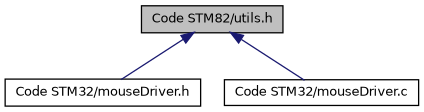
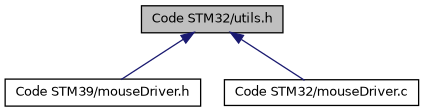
node "Code STM82/utils.h": label "Code STM82/utils.h" -> "Code STM32/utils.h"
node "Code STM32/mouseDriver.h": label "Code STM32/mouseDriver.h" -> "Code STM39/mouseDriver.h"
